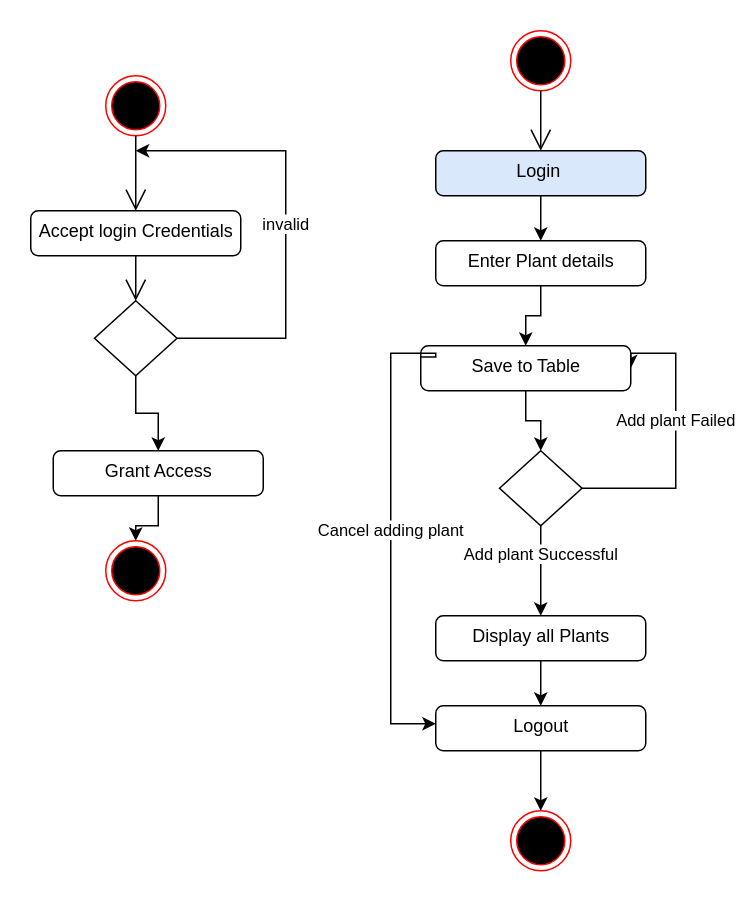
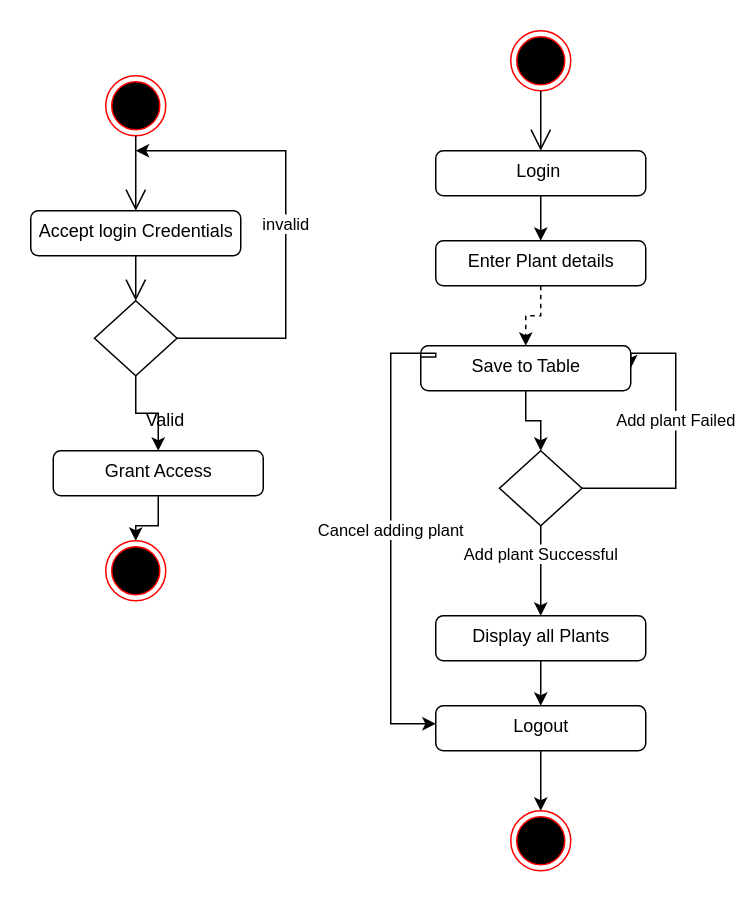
node "Login": fillcolor #dae8fc -> #ffffff
edge "Enter Plant details" -> "Save to Table": style solid -> dashed
node "Valid": added
